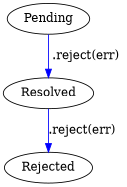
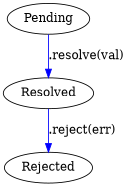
edge "Pending" -> "Resolved": label ".reject(err)" -> ".resolve(val)"
